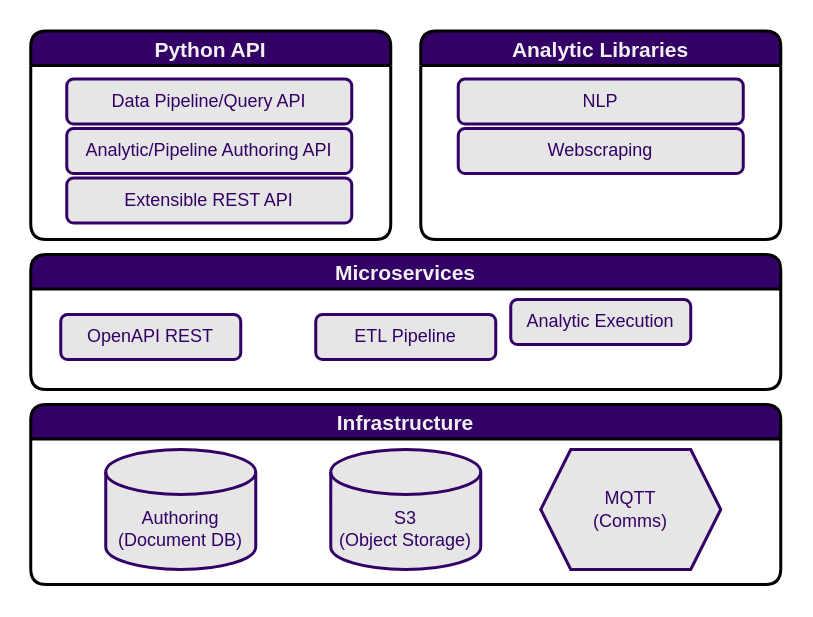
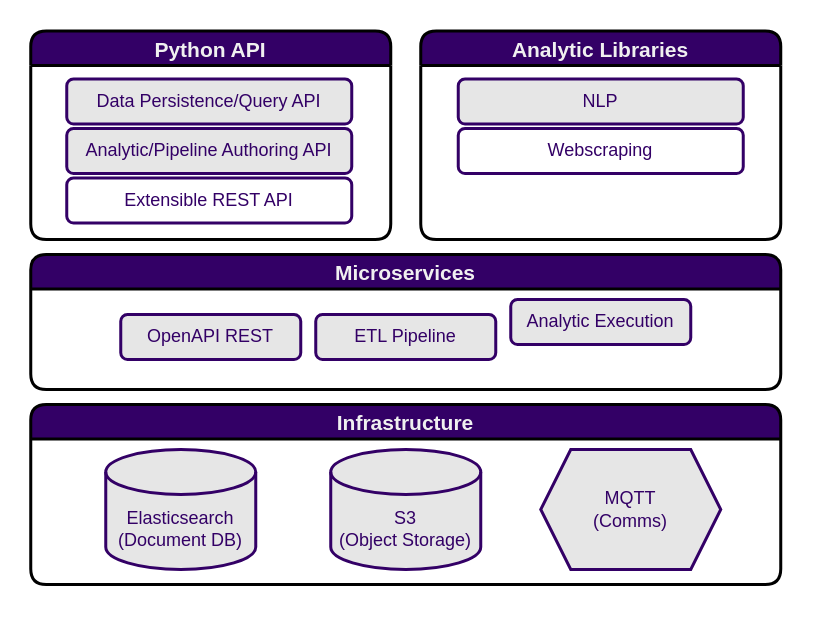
node "Data Pipeline/Query API": label "Data Pipeline/Query API" -> "Data Persistence/Query API"
node "Webscraping": fillcolor #e6e6e6 -> #ffffff
node "Extensible REST API": fillcolor #e6e6e6 -> #ffffff
node "OpenAPI REST": moved (151, 337) -> (211, 337)
node "Authoring (Document DB)": label "Authoring (Document DB)" -> "Elasticsearch (Document DB)"
